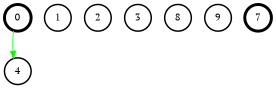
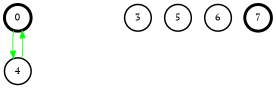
node "1": removed
node "2": removed
node "8": label "8" -> "5"
node "9": label "9" -> "6"
edge "4" -> "0": added
